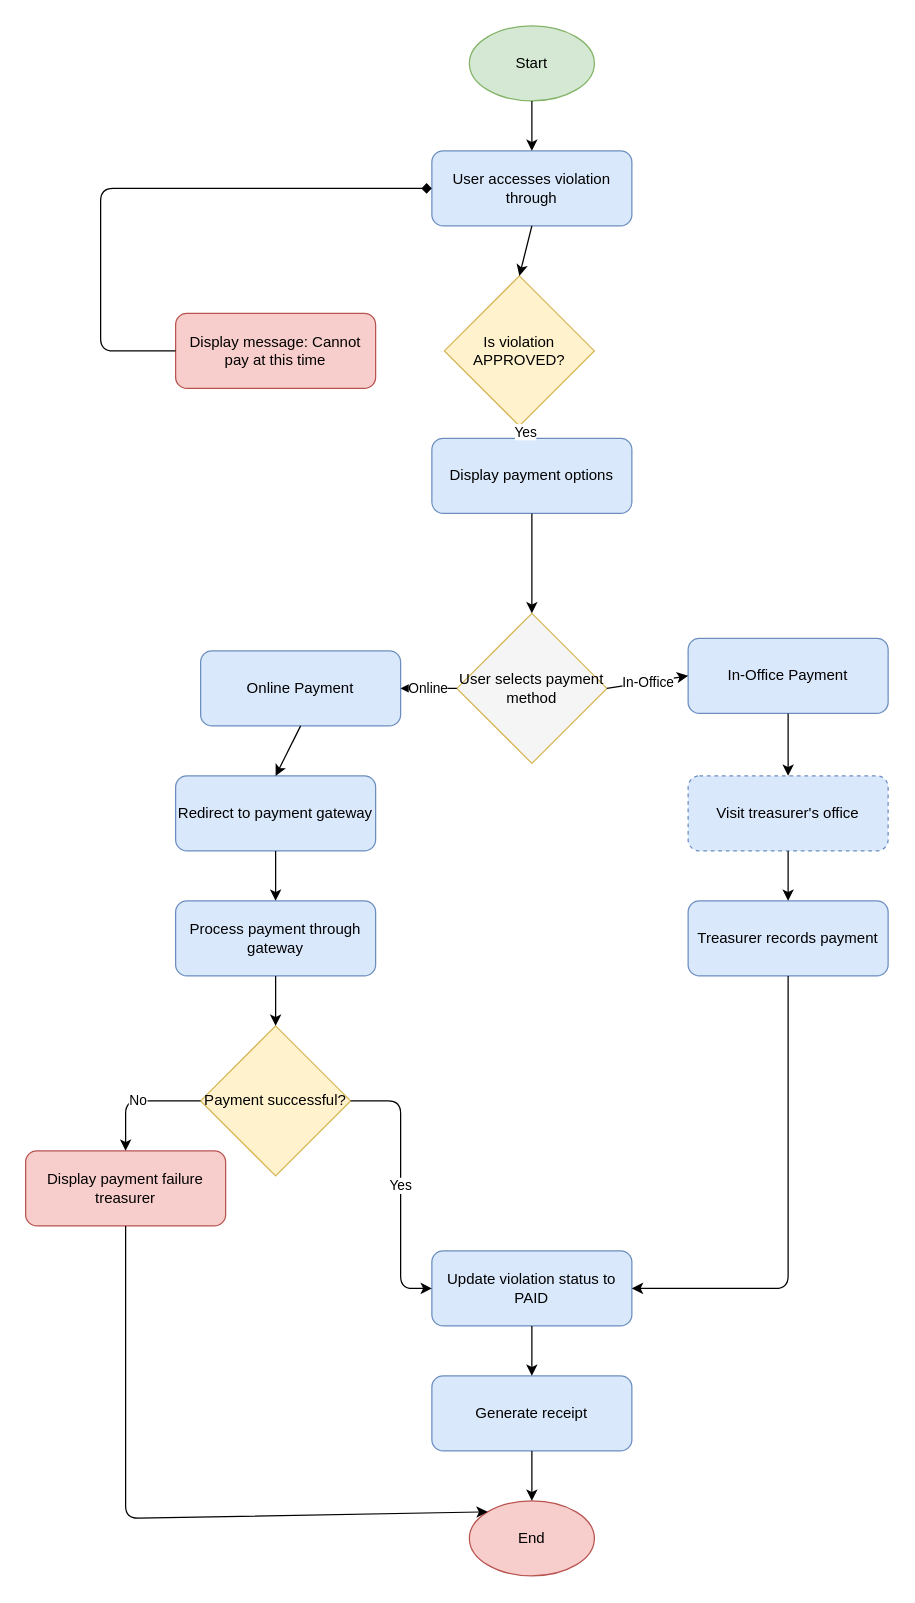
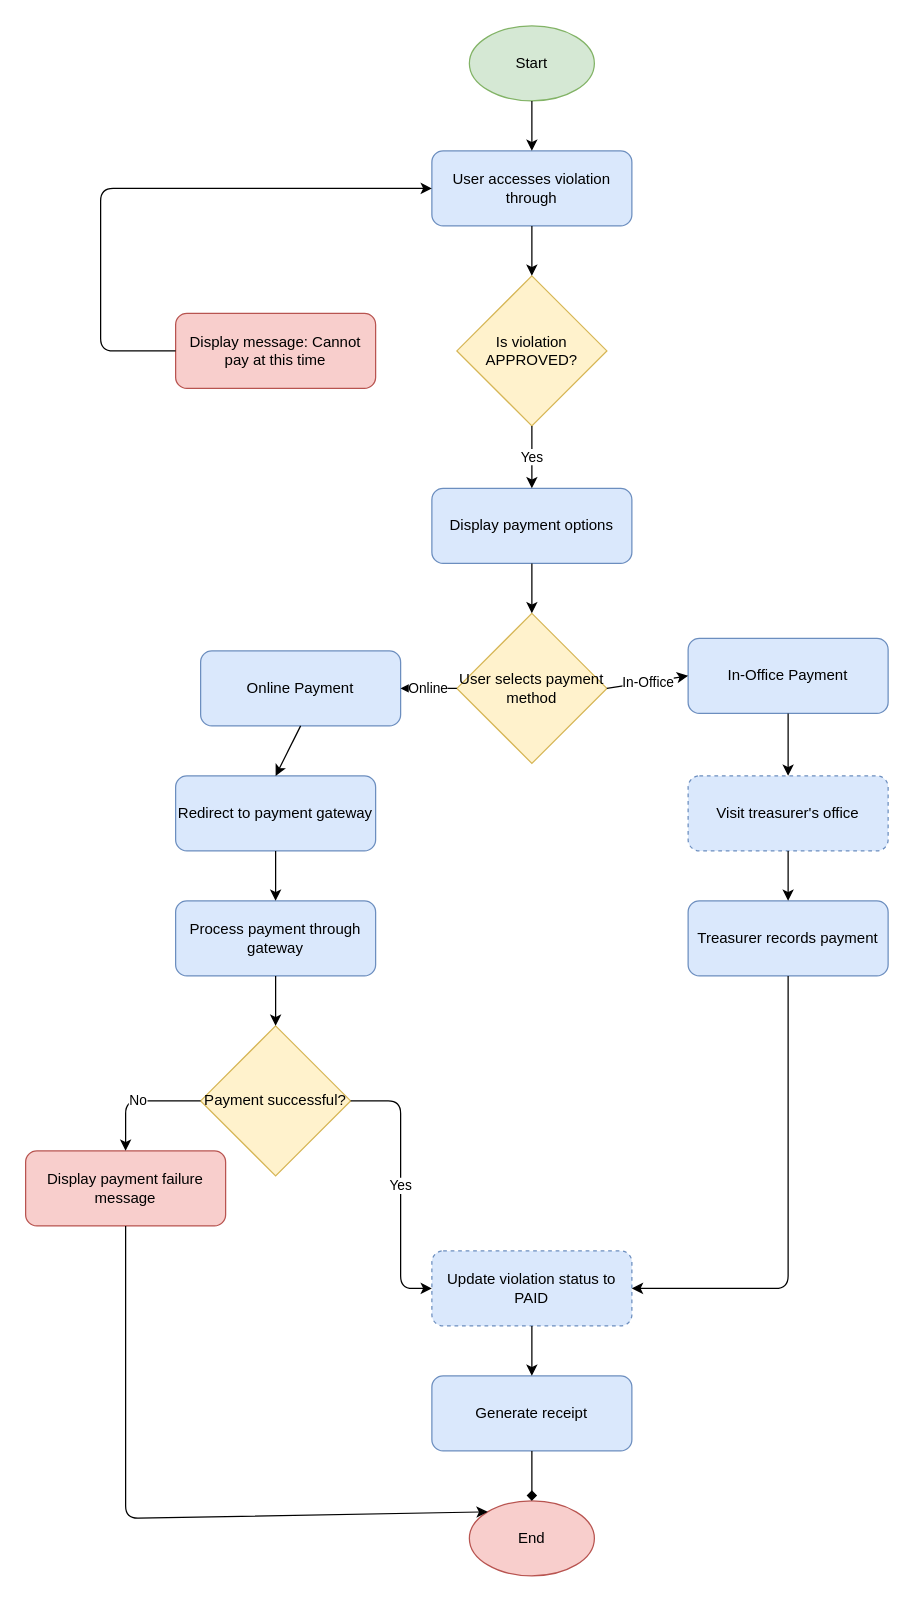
edge "Display message: Cannot pay at this time" -> "User accesses violation through": arrowhead diamond -> classic
node "Is violation APPROVED?": moved (519, 351) -> (532, 351)
node "Display payment options": moved (532, 476) -> (532, 526)
node "User selects payment method": fillcolor #f5f5f5 -> #fff2cc
node "Display payment failure treasurer": label "Display payment failure treasurer" -> "Display payment failure message"
node "Update violation status to PAID": style solid -> dashed
edge "Generate receipt" -> "End": arrowhead classic -> diamond
